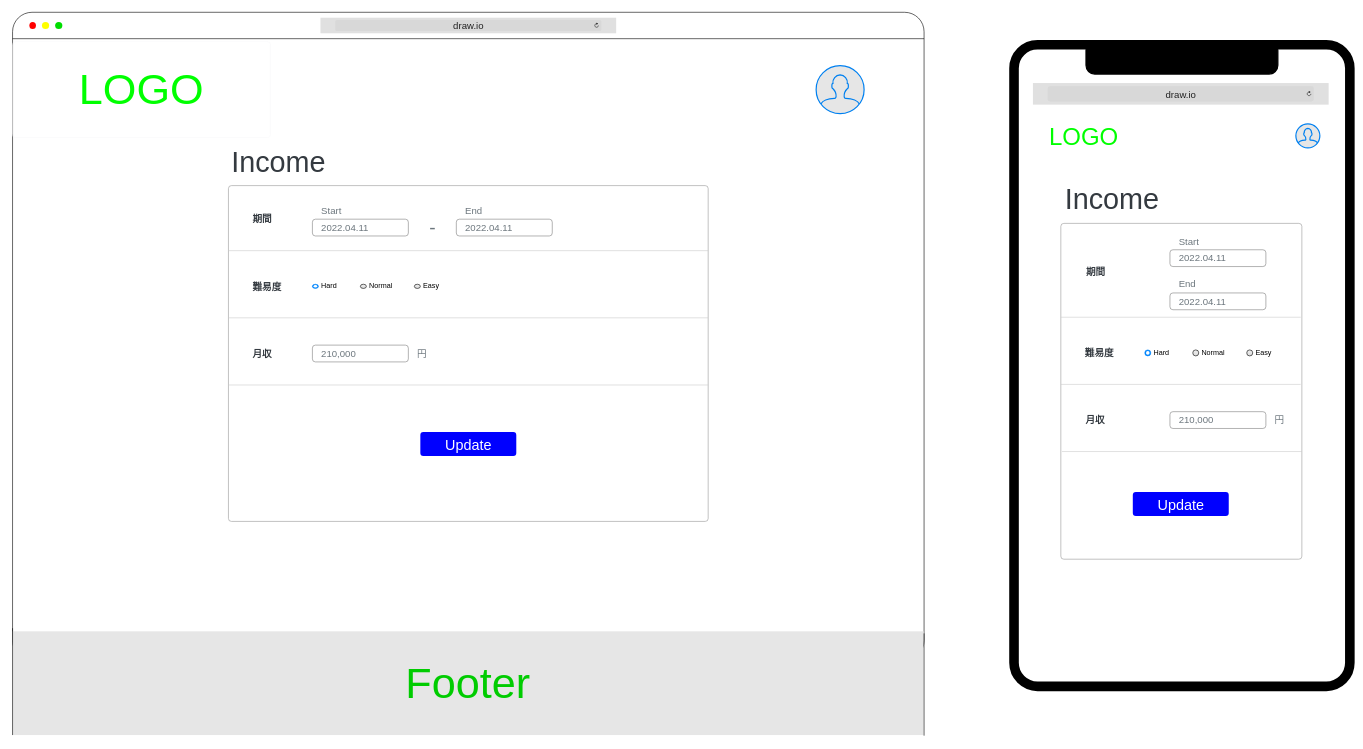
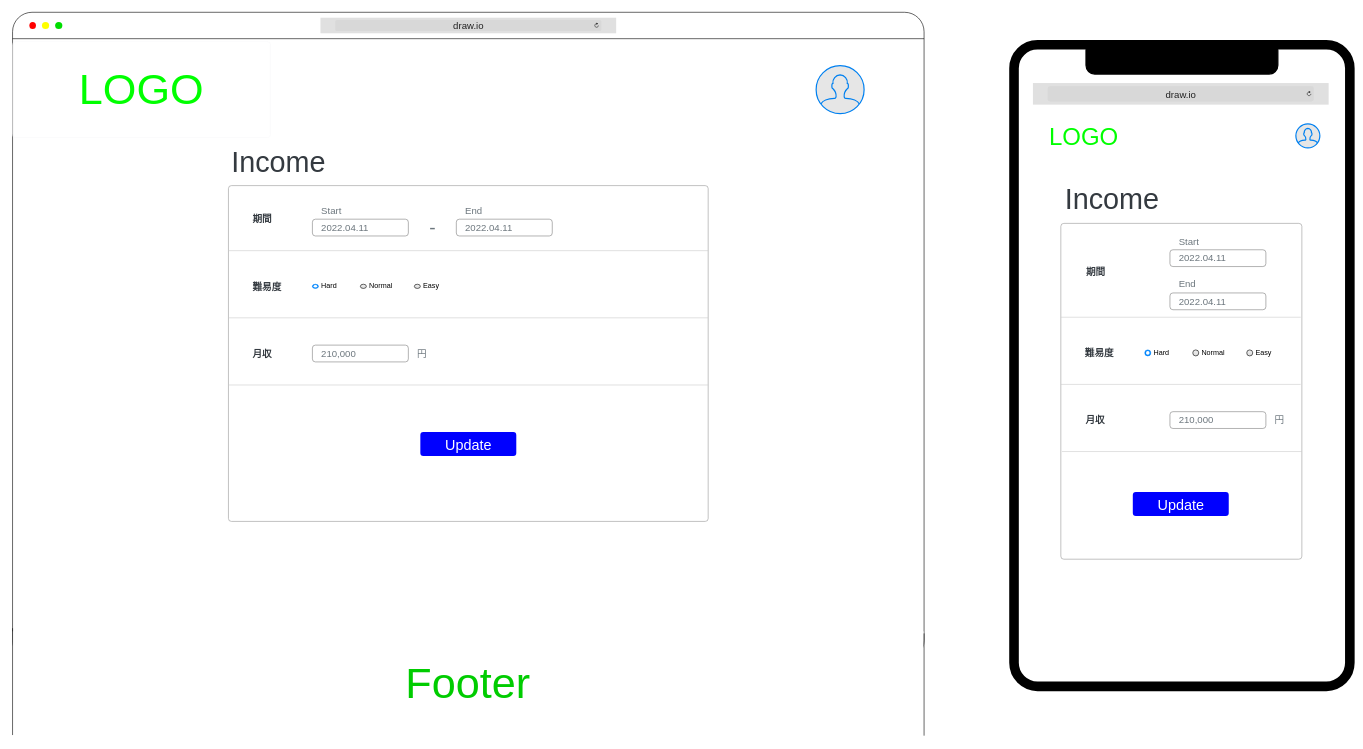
node "Footer": fillcolor #e6e6e6 -> #ffffff
